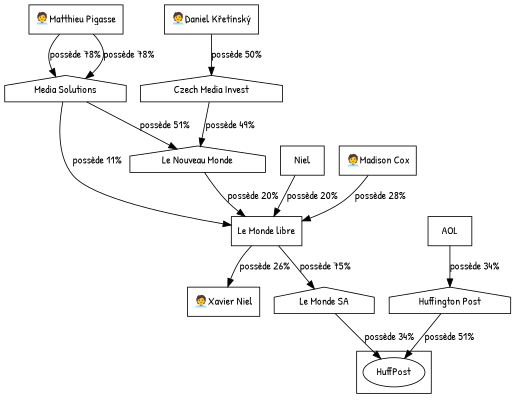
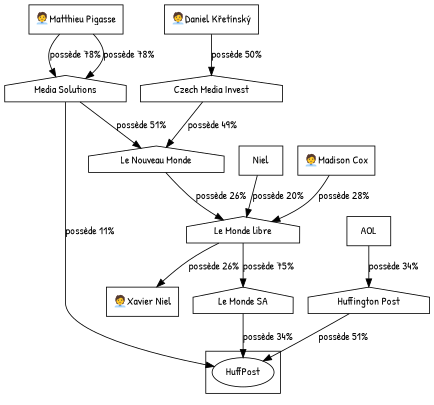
edge "Media Solutions" -> "Le Monde libre": now "Media Solutions" -> "HuffPost"
edge "Le Nouveau Monde" -> "Le Monde libre": label "possède 20%" -> "possède 26%"
node "Le Monde libre": shape box -> house
